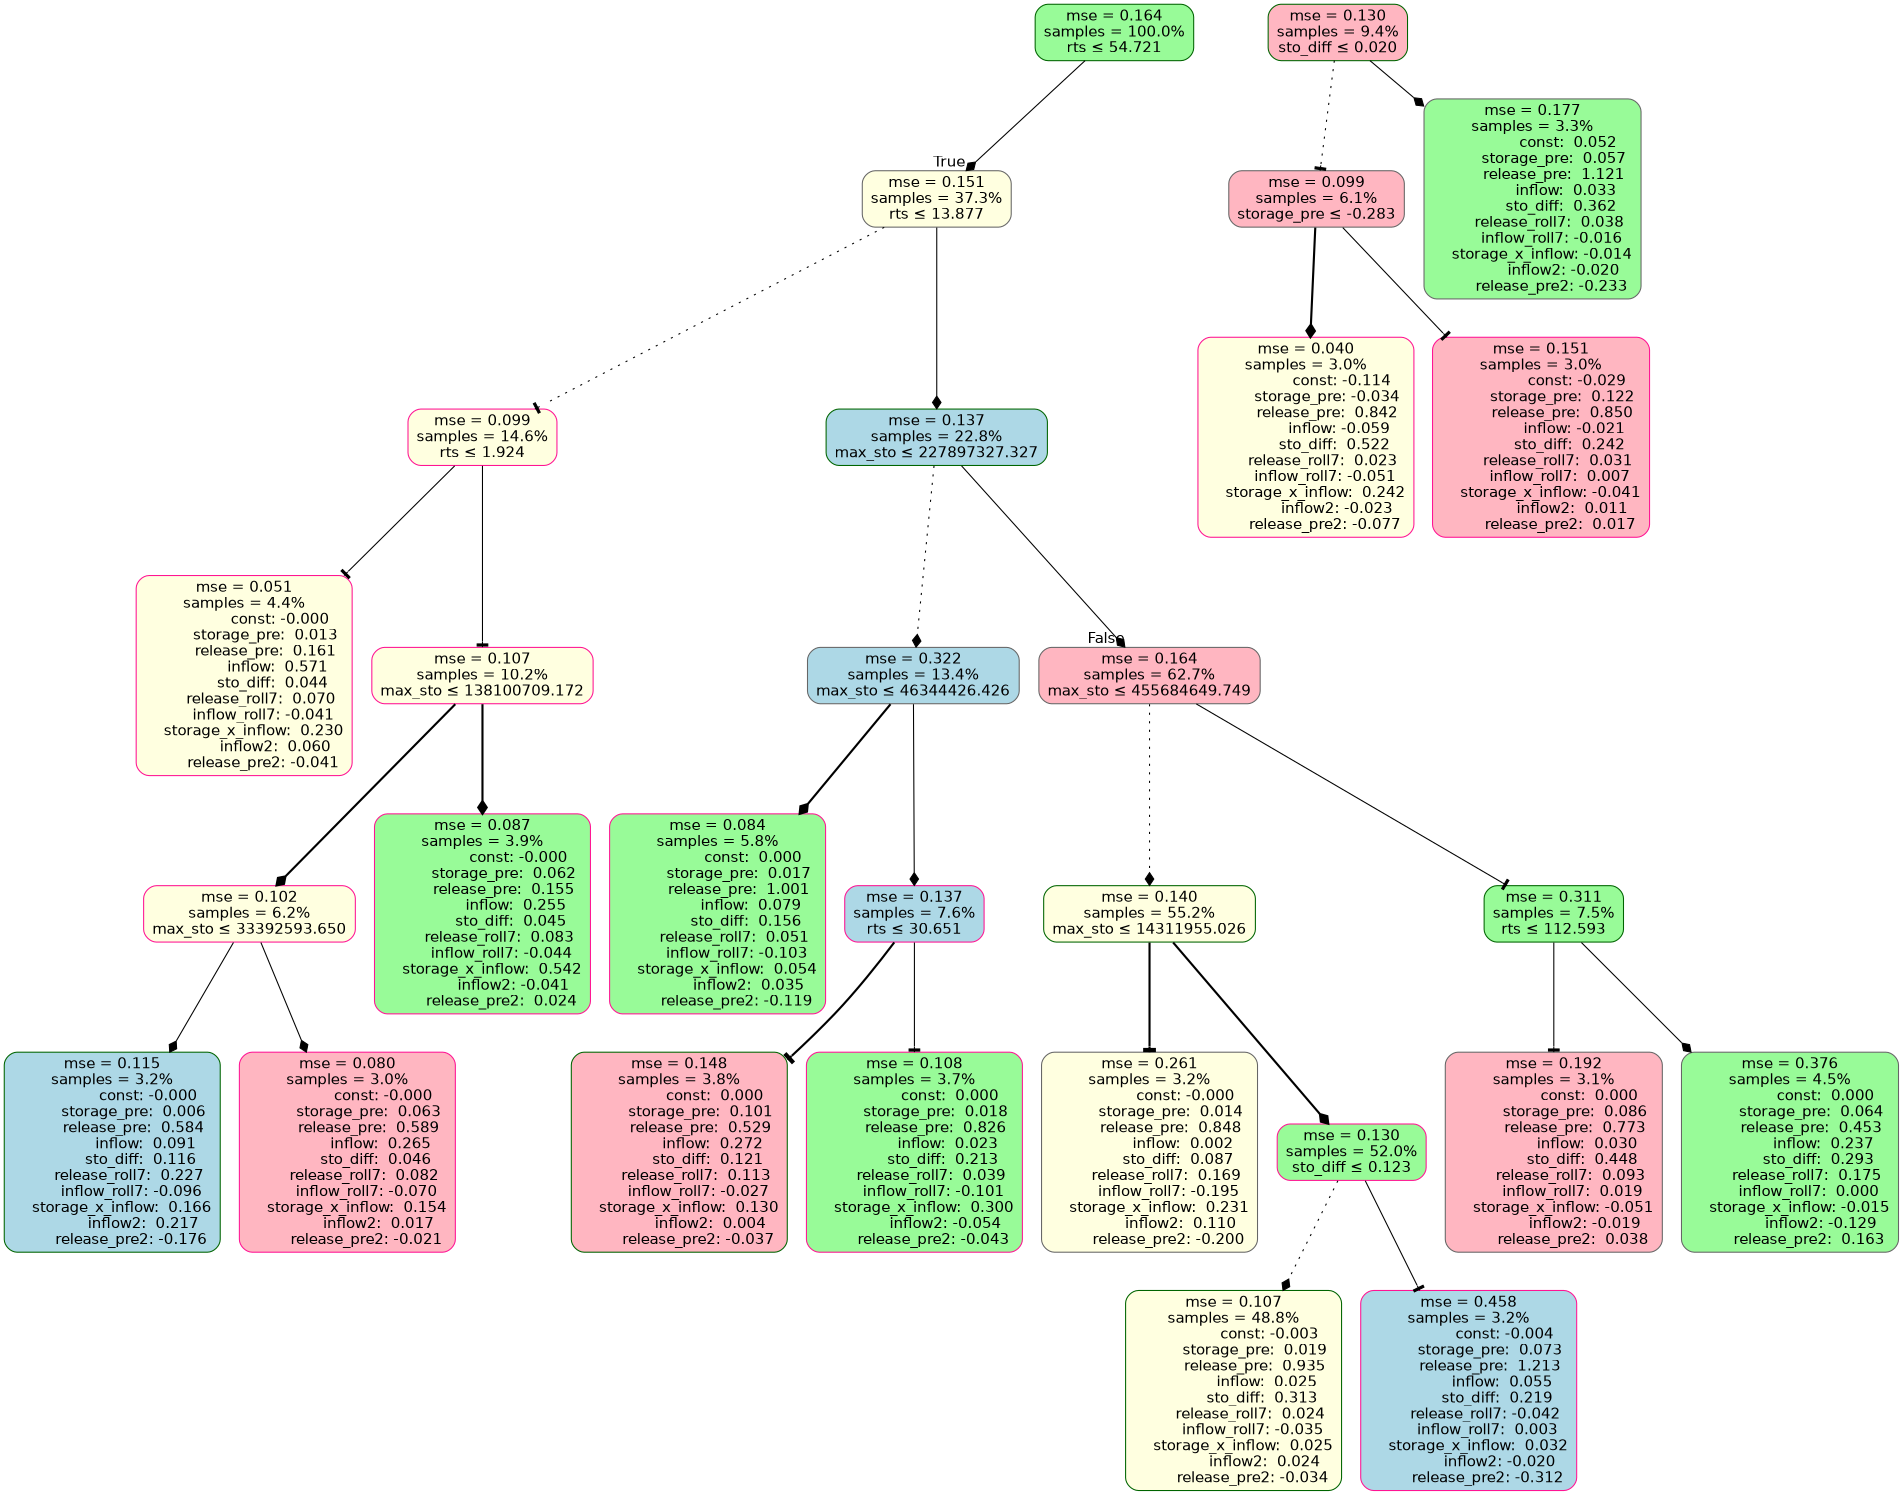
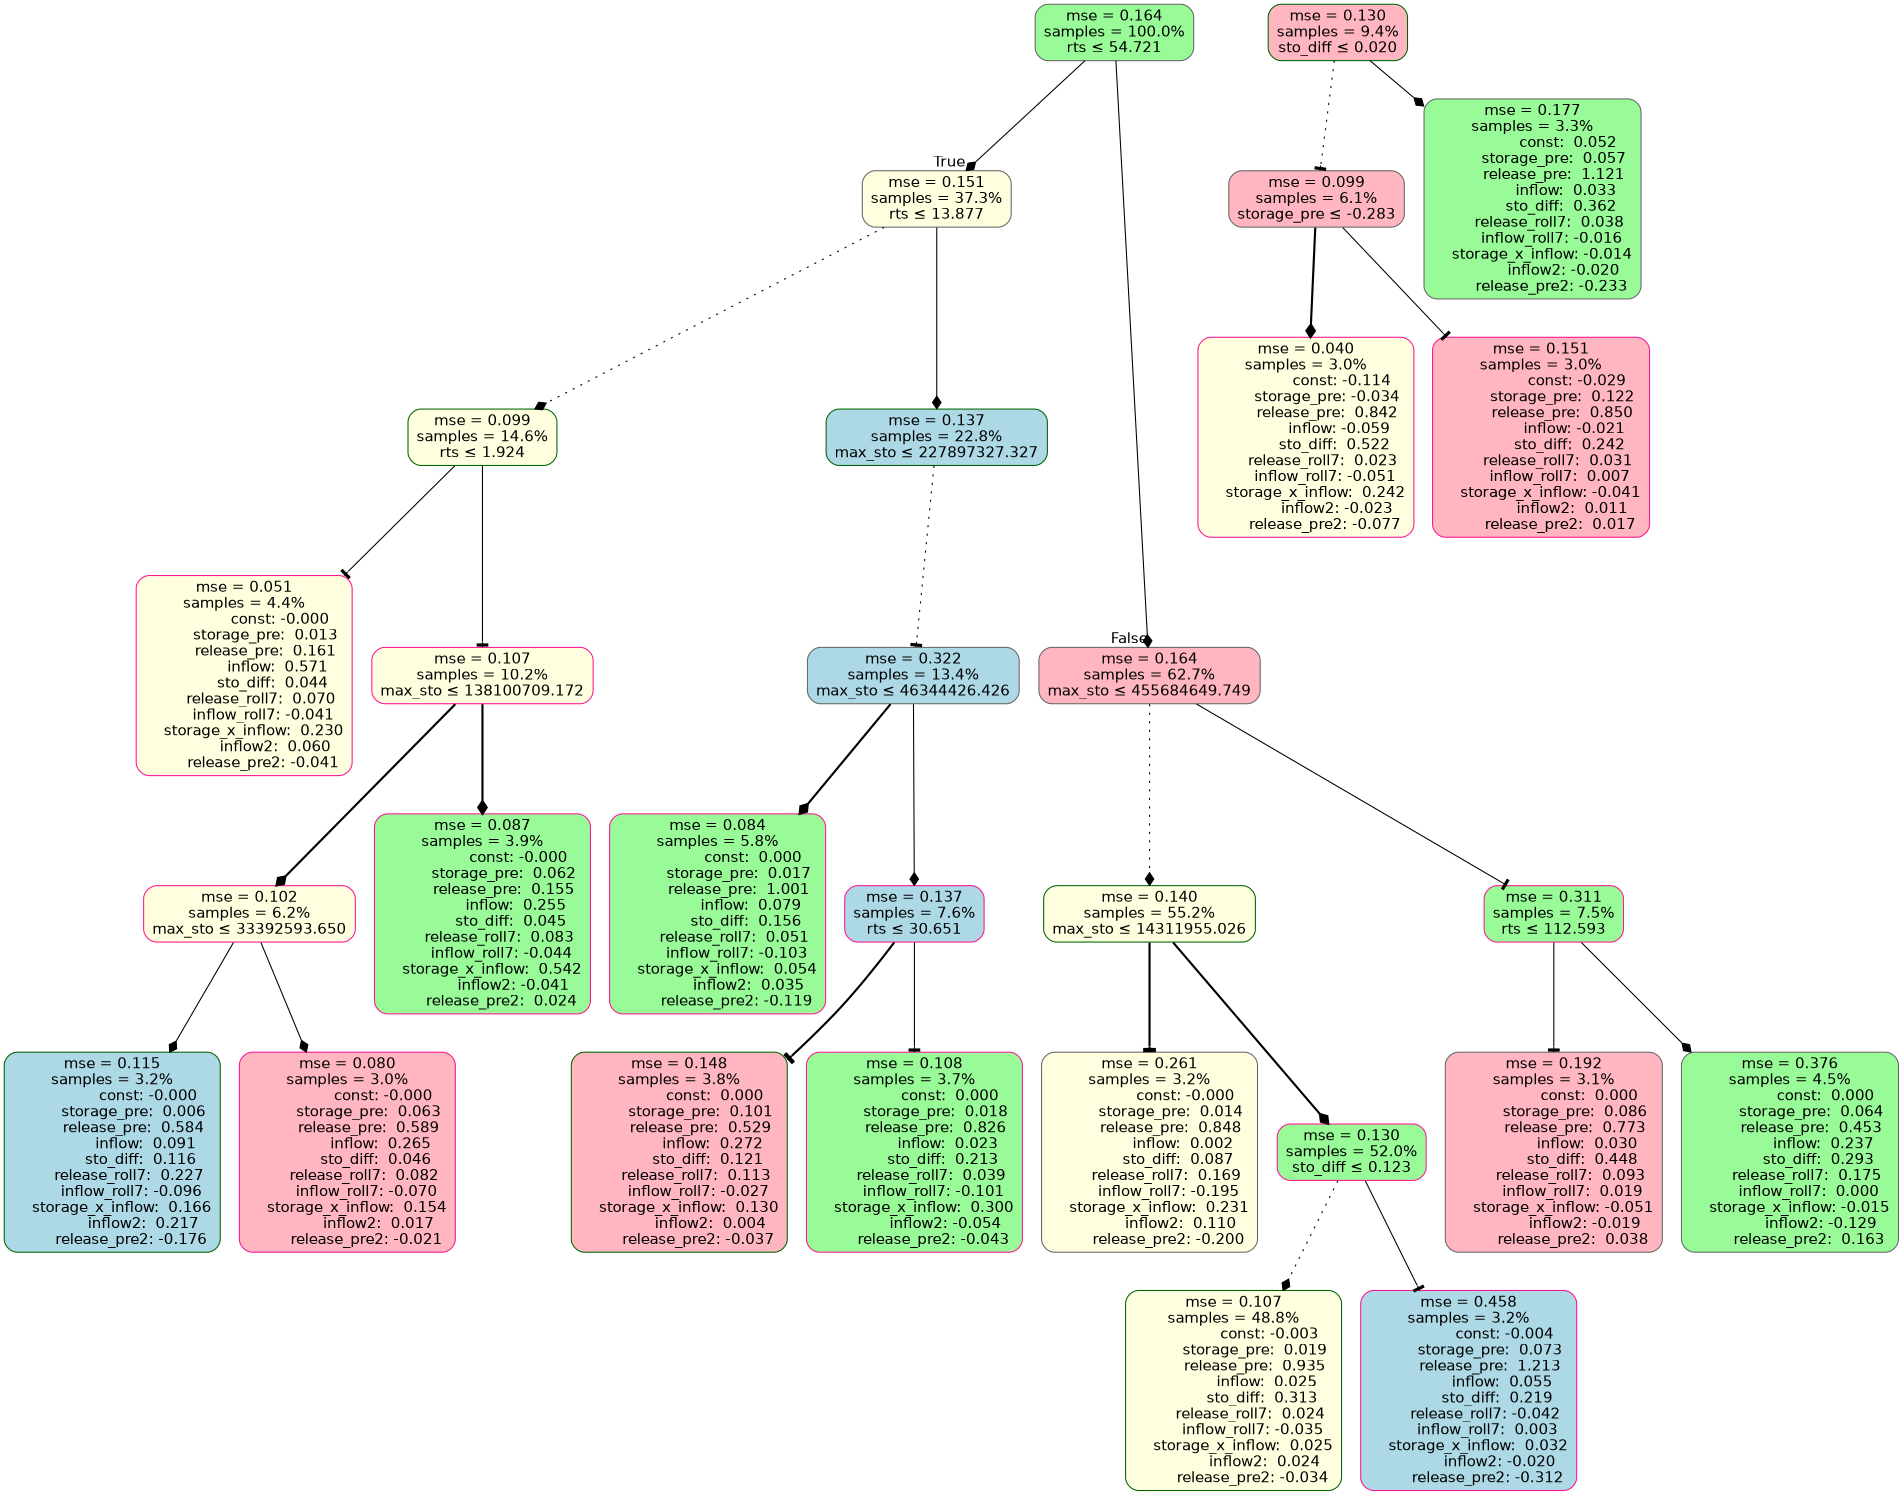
node "mse = 0.164 samples = 100.0% rts ≤ 54.721": color darkgreen -> gray40
edge "mse = 0.151 samples = 37.3% rts ≤ 13.877" -> "mse = 0.099 samples = 14.6% rts ≤ 1.924": arrowhead tee -> diamond
node "mse = 0.099 samples = 14.6% rts ≤ 1.924": color deeppink -> darkgreen
edge "mse = 0.137 samples = 22.8% max_sto ≤ 227897327.327" -> "mse = 0.164 samples = 62.7% max_sto ≤ 455684649.749": now "mse = 0.164 samples = 100.0% rts ≤ 54.721" -> "mse = 0.164 samples = 62.7% max_sto ≤ 455684649.749"
edge "mse = 0.137 samples = 22.8% max_sto ≤ 227897327.327" -> "mse = 0.322 samples = 13.4% max_sto ≤ 46344426.426": arrowhead diamond -> tee
node "mse = 0.311 samples = 7.5% rts ≤ 112.593": color darkgreen -> deeppink
